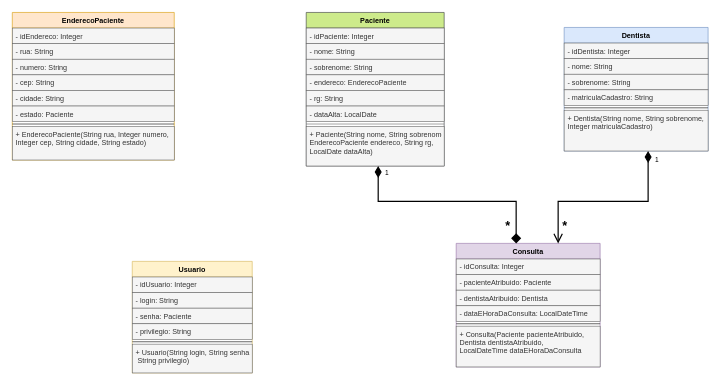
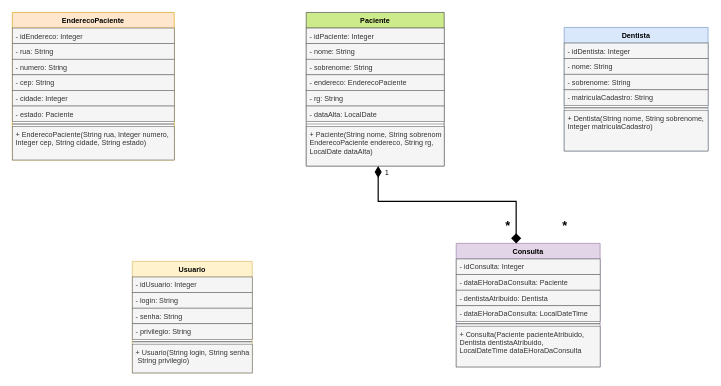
node "- cidade: String": label "- cidade: String" -> "- cidade: Integer"
edge "Dentista" -- "Consulta": removed, label "1"
node "- pacienteAtribuido: Paciente": label "- pacienteAtribuido: Paciente" -> "- dataEHoraDaConsulta: Paciente"
node "- senha: Paciente": label "- senha: Paciente" -> "- senha: String"
